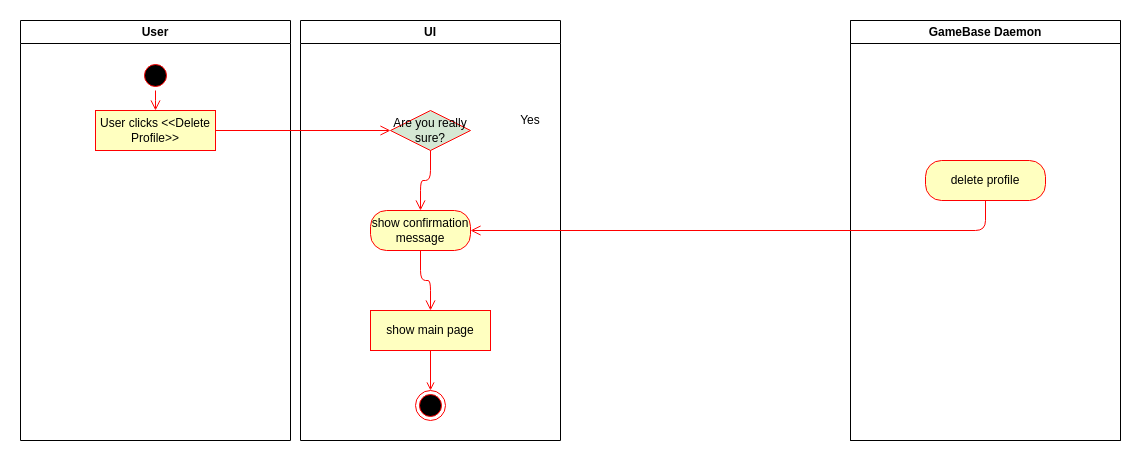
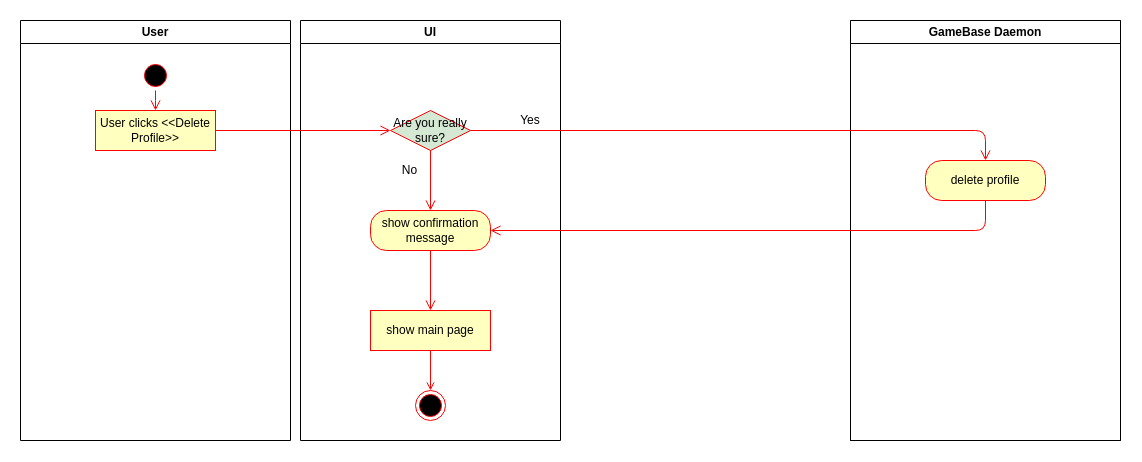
edge "Are you really sure?" -> "delete profile": added
node "No": added
node "show confirmation message": size 100x40 -> 120x40
